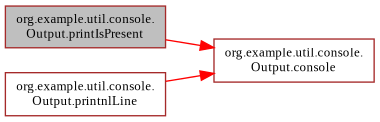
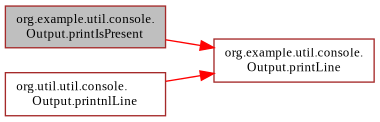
node "org.example.util.console. Output.console": label "org.example.util.console. Output.console" -> "org.example.util.console. Output.printLine"
node "org.example.util.console. Output.printnlLine": label "org.example.util.console. Output.printnlLine" -> "org.util.util.console. Output.printnlLine"
